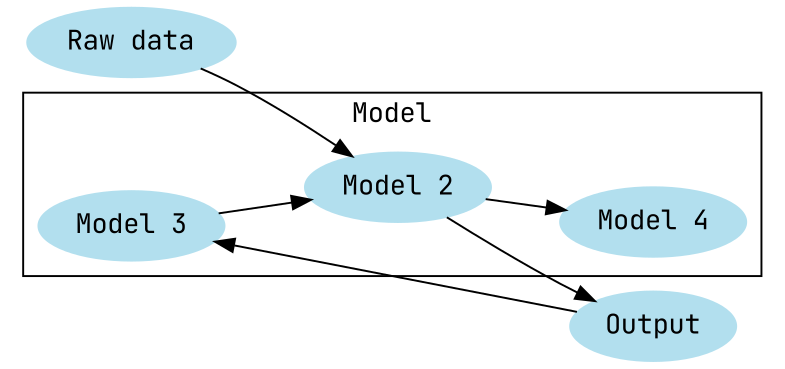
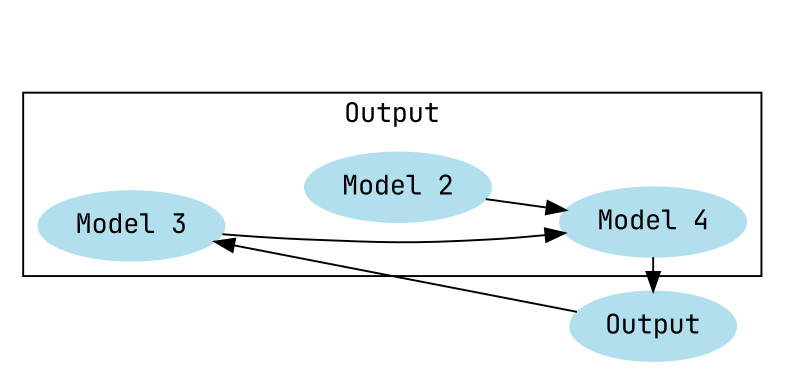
node "Raw data": removed
cluster "Model": label "Model" -> "Output"
edge "Model 3" -> "Model 2": now "Model 3" -> "Model 4"
edge "Model 2" -> "Output": now "Model 4" -> "Output"
